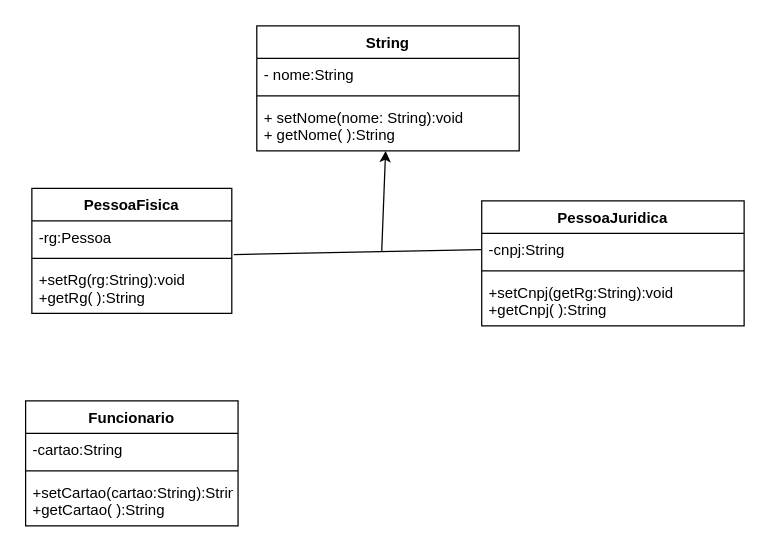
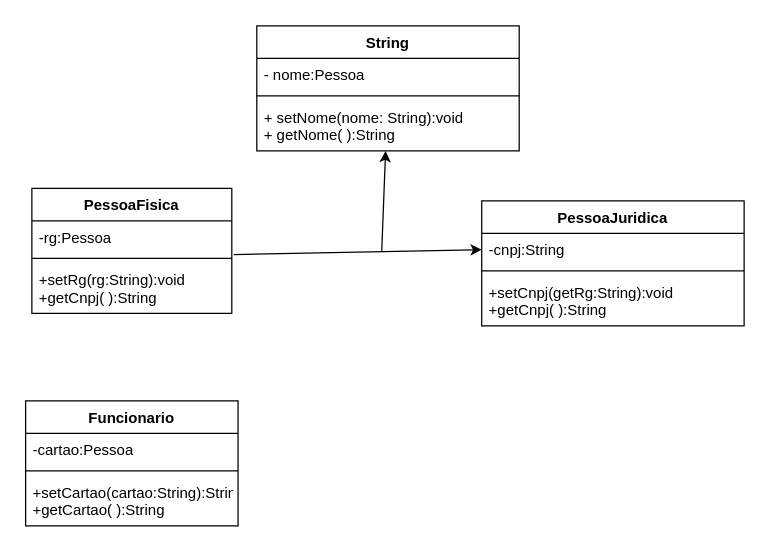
node "- nome:String": label "- nome:String" -> "- nome:Pessoa"
edge "-rg:Pessoa" -- "-cnpj:String": arrowhead none -> classic
node "+setRg(rg:String):void +getRg( ):String": label "+setRg(rg:String):void +getRg( ):String" -> "+setRg(rg:String):void +getCnpj( ):String"
node "-cartao:String": label "-cartao:String" -> "-cartao:Pessoa"
